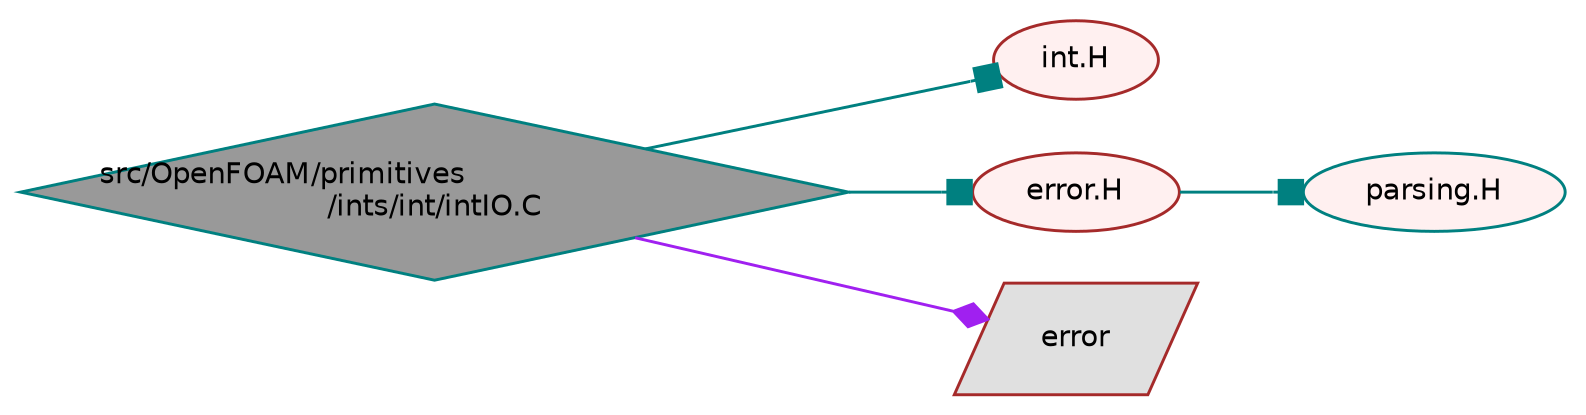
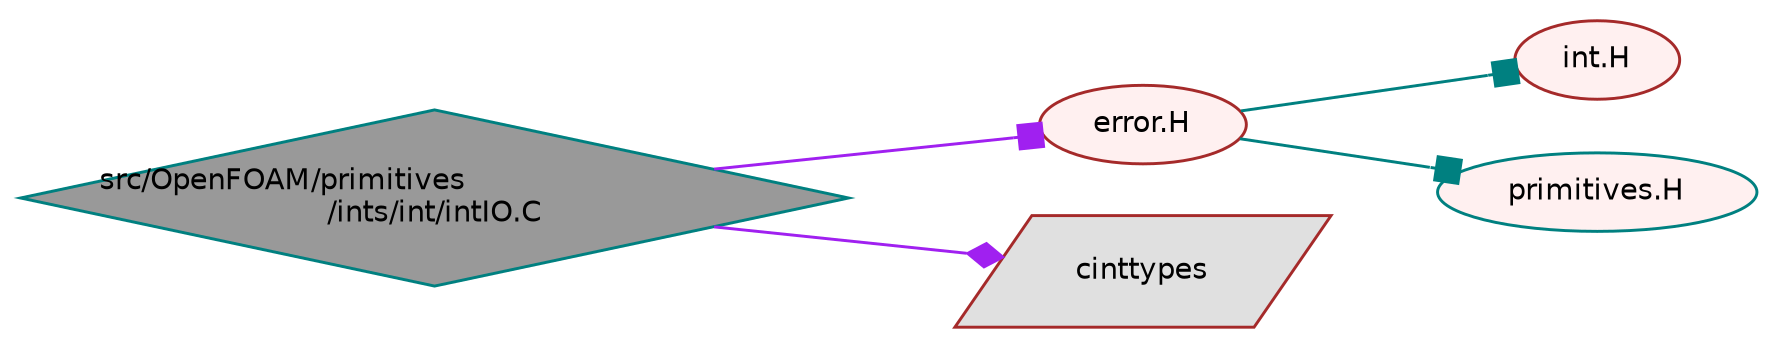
edge "src/OpenFOAM/primitives /ints/int/intIO.C" -> "int.H": now "error.H" -> "int.H"
edge "src/OpenFOAM/primitives /ints/int/intIO.C" -> "error.H": color teal -> purple
node "parsing.H": label "parsing.H" -> "primitives.H"
node "error": label "error" -> "cinttypes"
